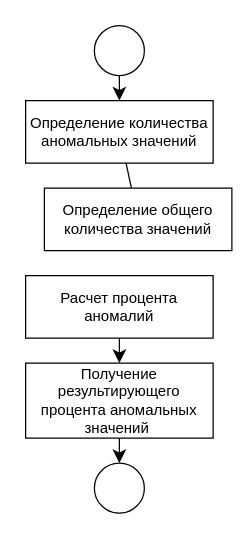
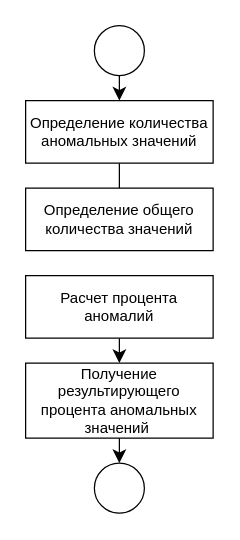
node "Определение общего количества значений": moved (138, 219) -> (119, 219)
